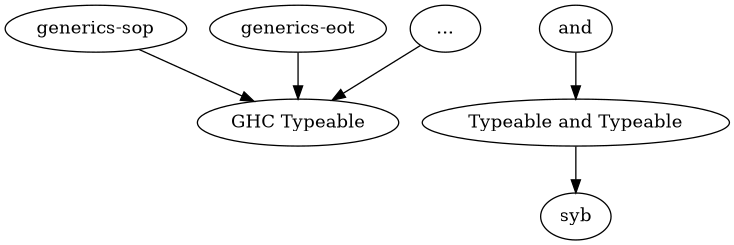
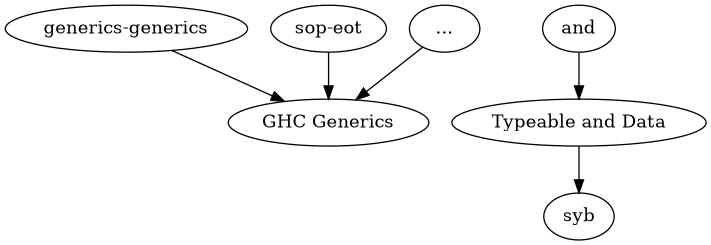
node "generics-sop": label "generics-sop" -> "generics-generics"
node "generics-eot": label "generics-eot" -> "sop-eot"
node "GHC Typeable": label "GHC Typeable" -> "GHC Generics"
node "Typeable and Typeable": label "Typeable and Typeable" -> "Typeable and Data"
